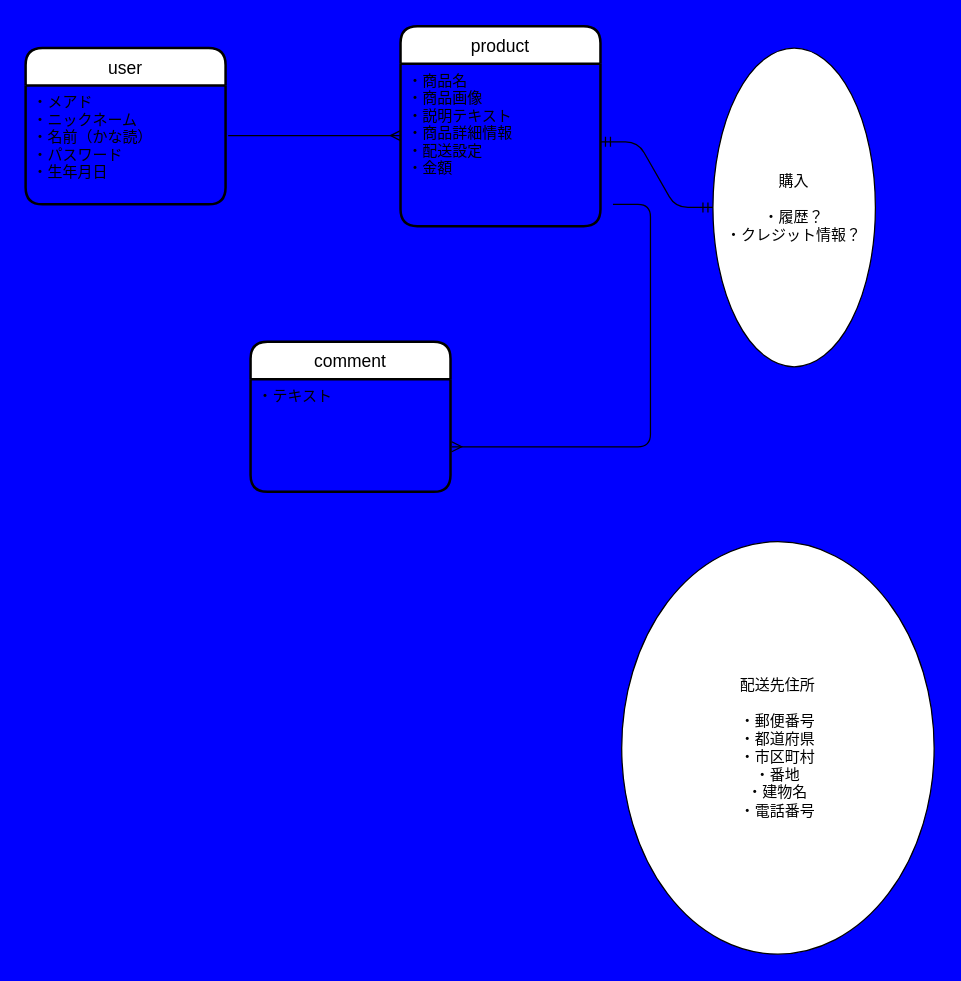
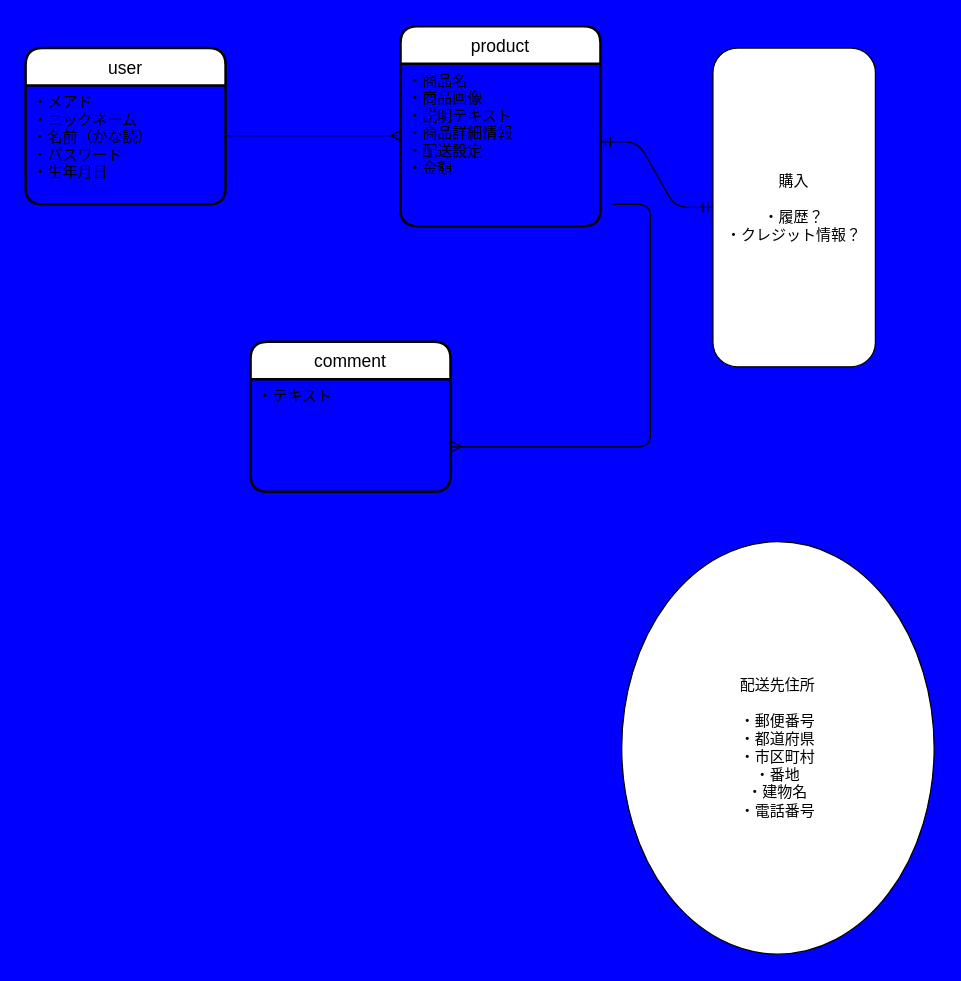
node "購入 ・履歴？ ・クレジット情報？": shape ellipse -> rounded rectangle
